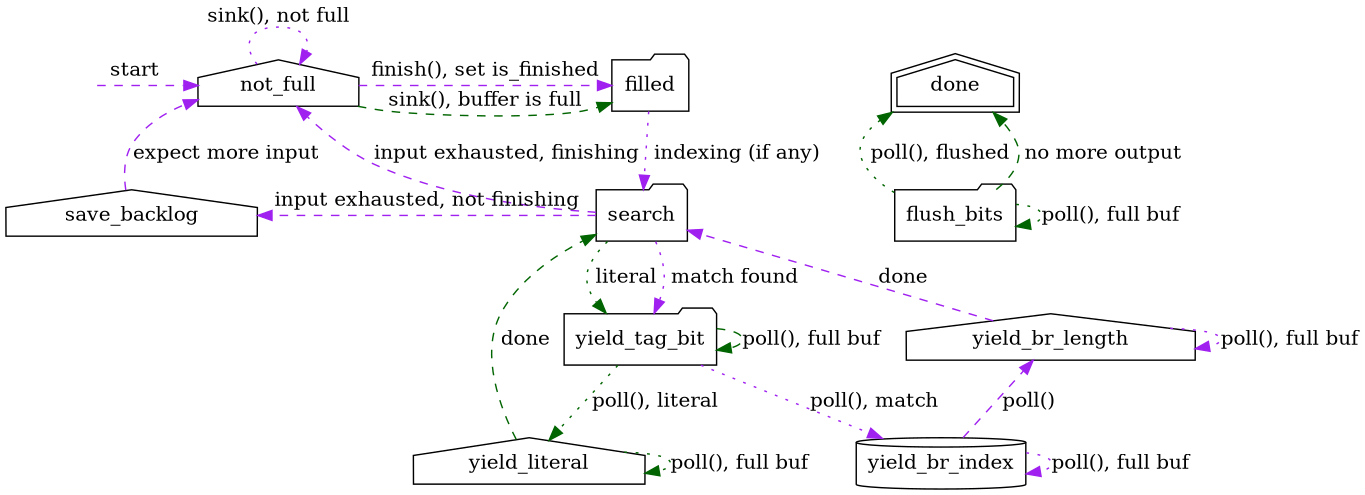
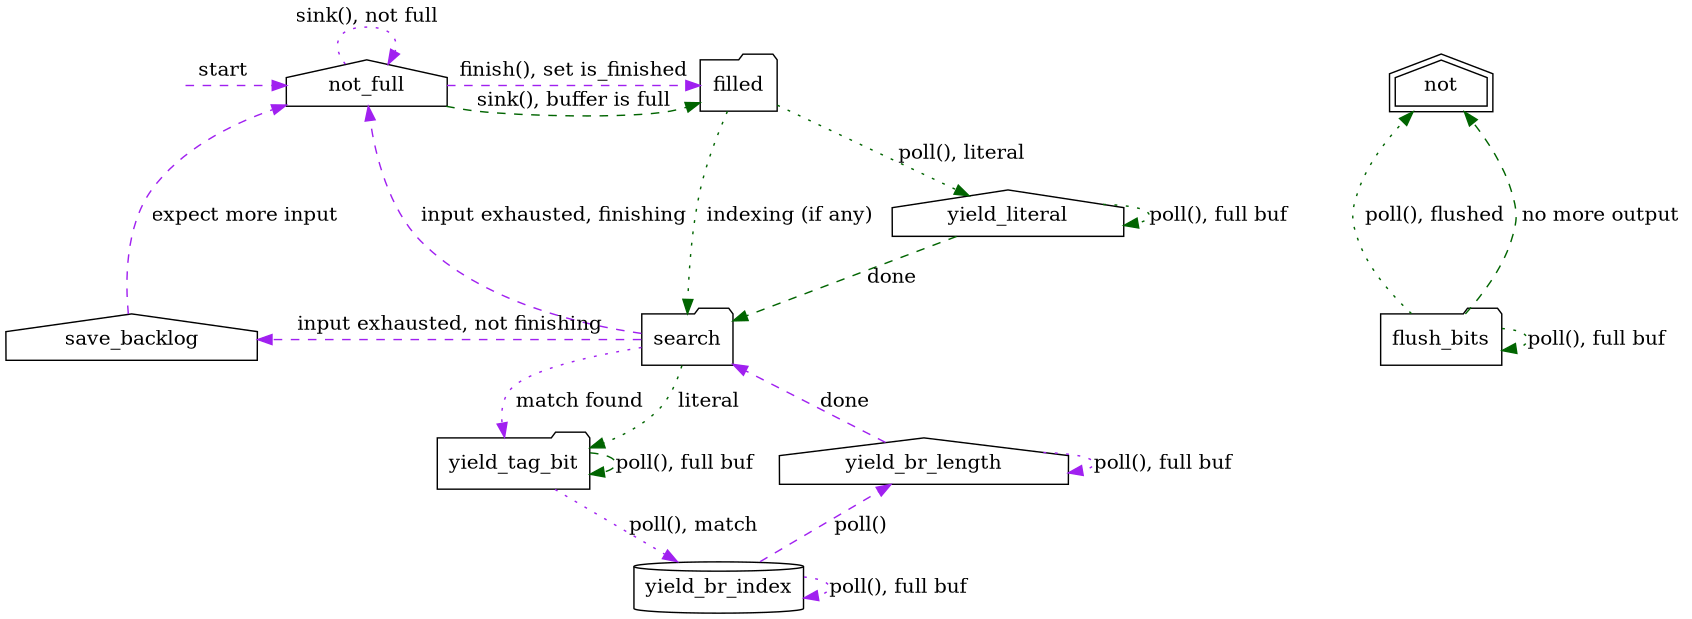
node "done": label "done" -> "not"
edge "filled" -> "search": color purple -> darkgreen
edge "yield_tag_bit" -> "yield_literal": now "filled" -> "yield_literal"
